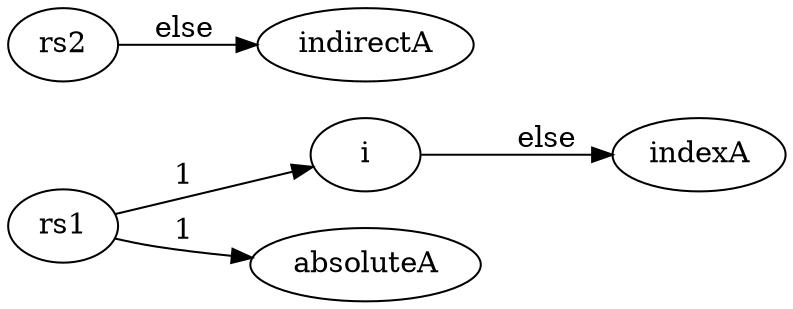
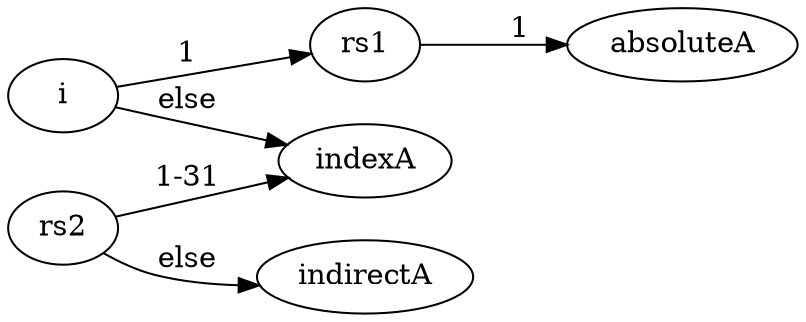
edge "rs1" -> "i": reversed
edge "rs2" -> "indexA": added, label "1-31"
